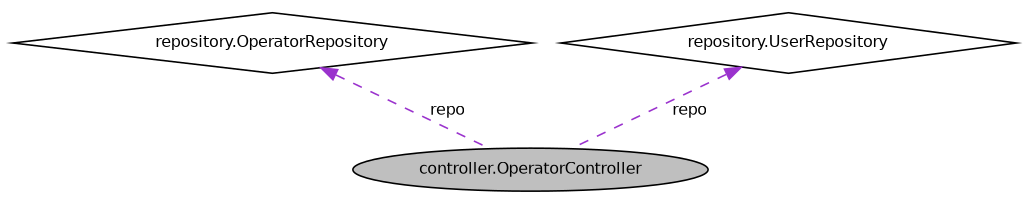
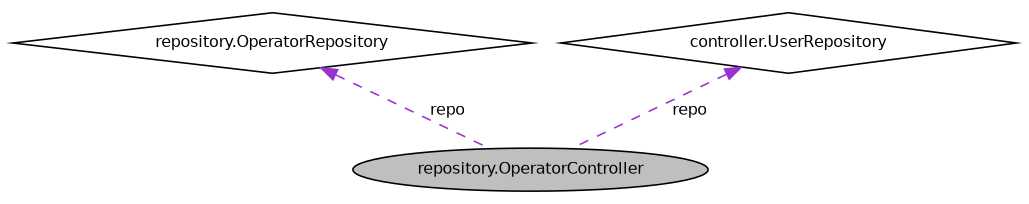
node "repository.UserRepository": label "repository.UserRepository" -> "controller.UserRepository"
node "controller.OperatorController": label "controller.OperatorController" -> "repository.OperatorController"
